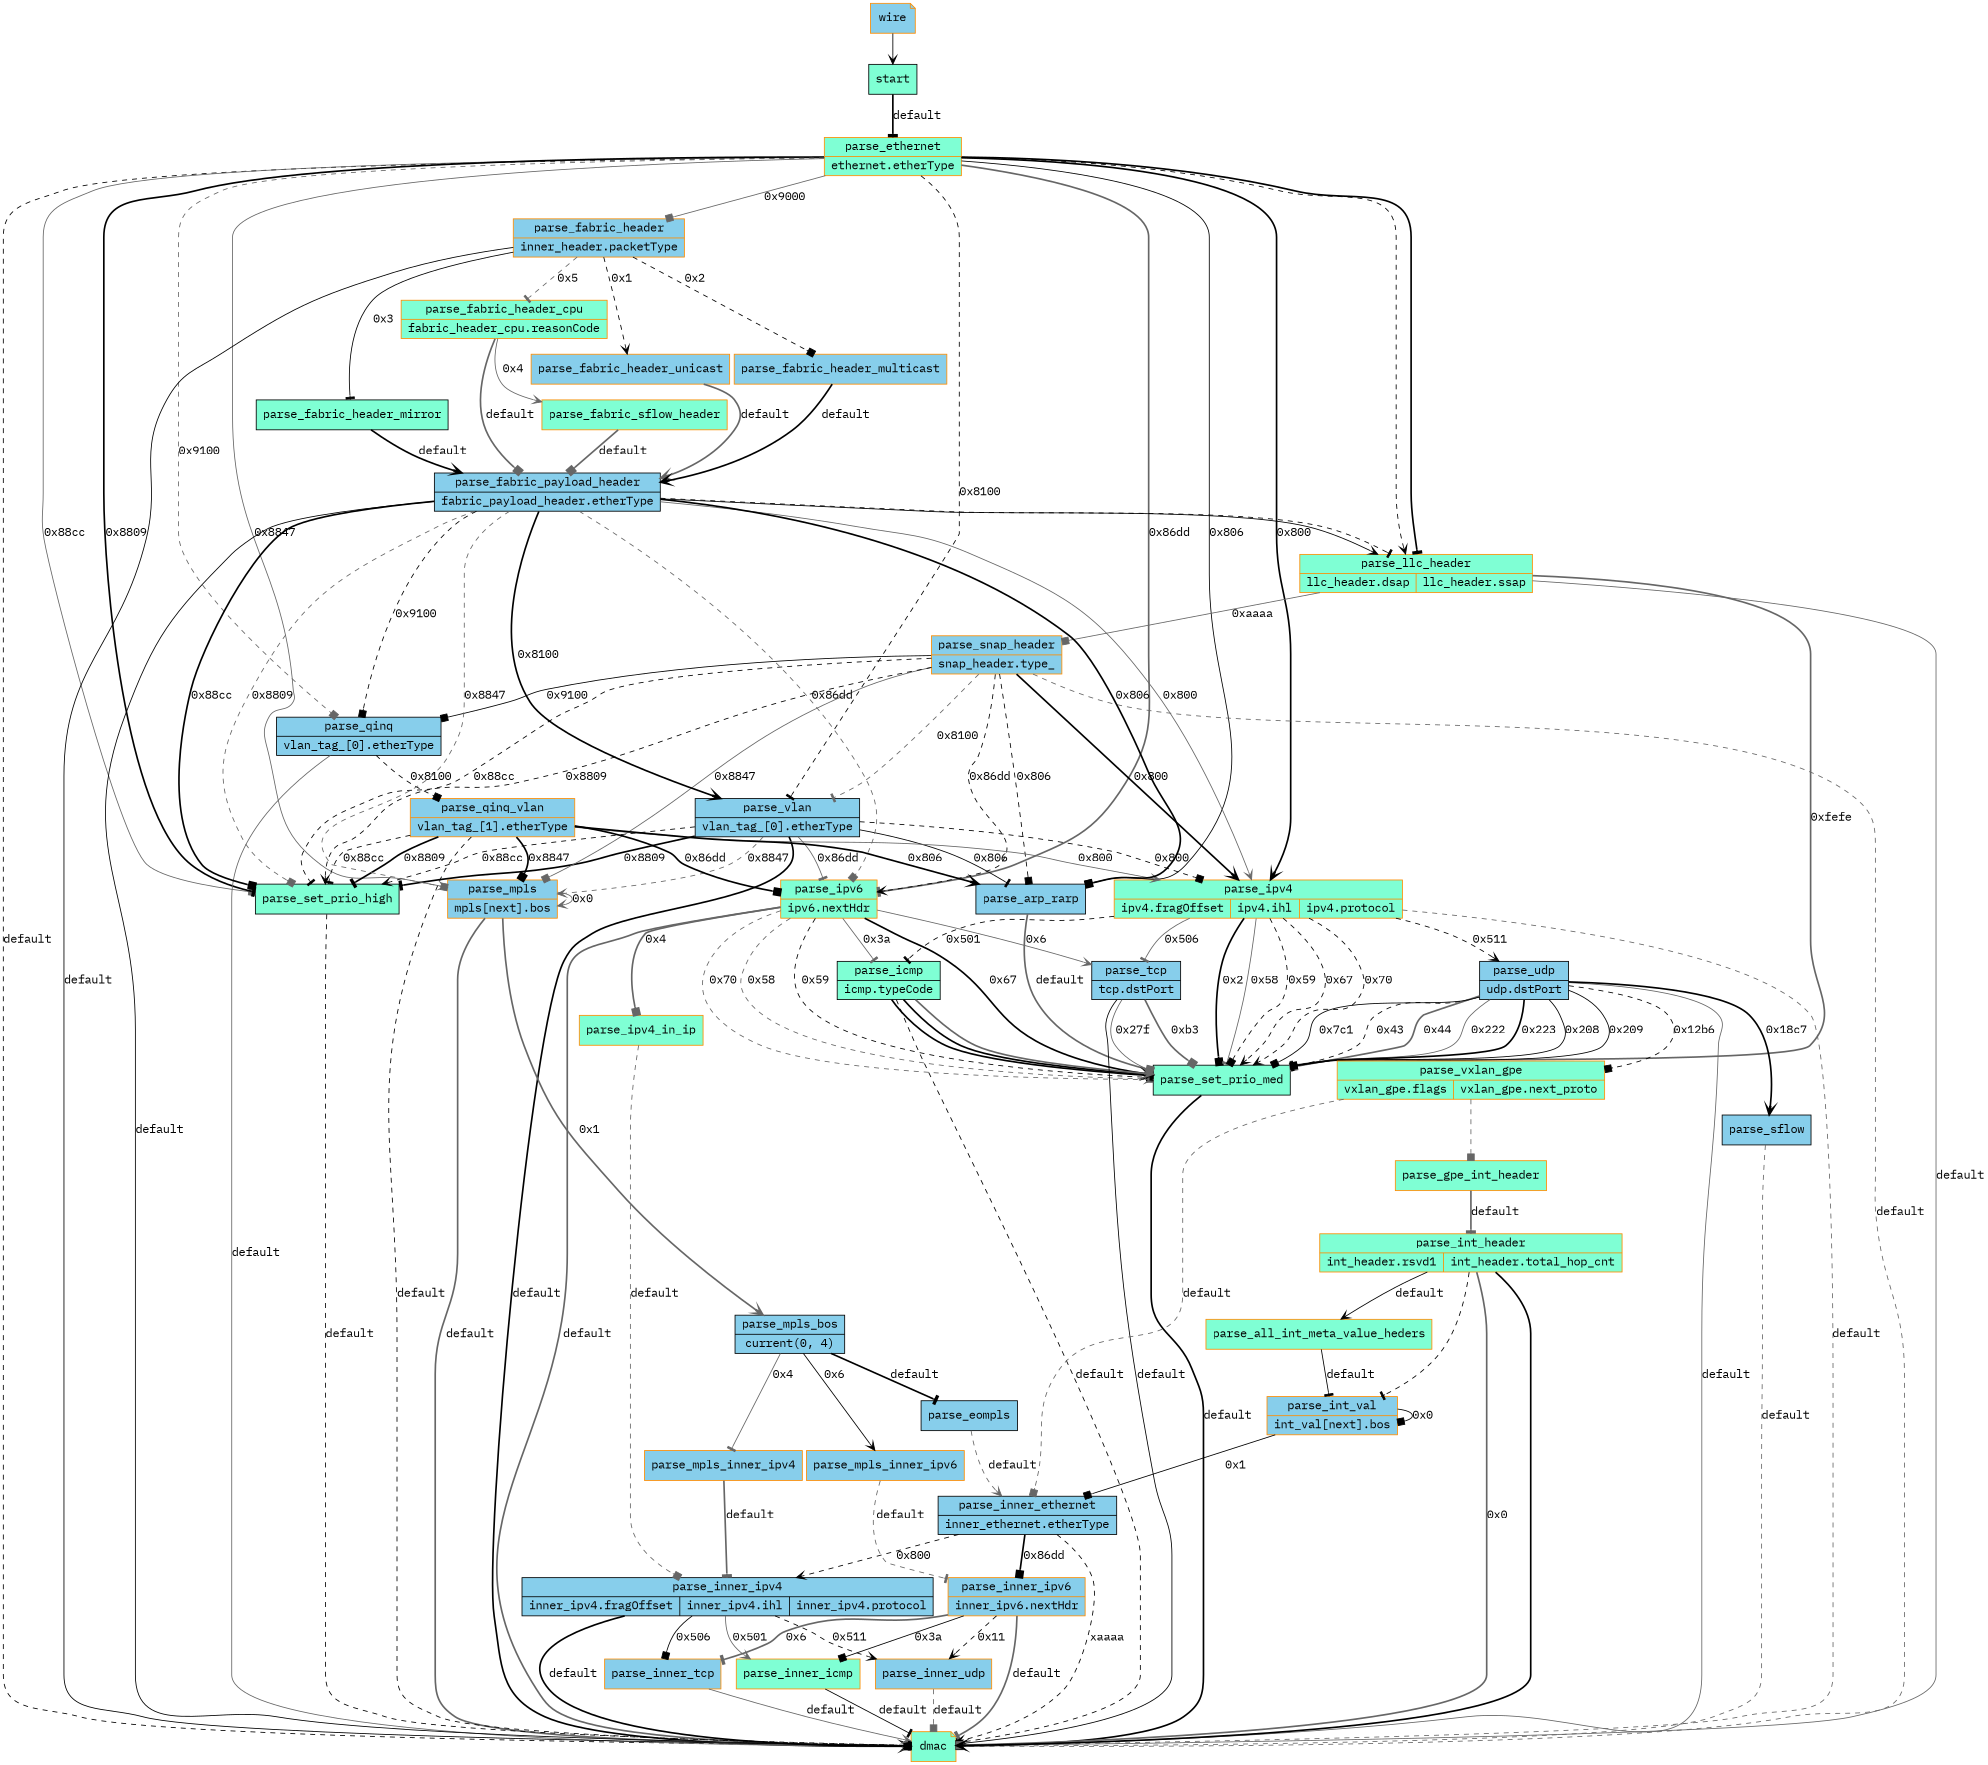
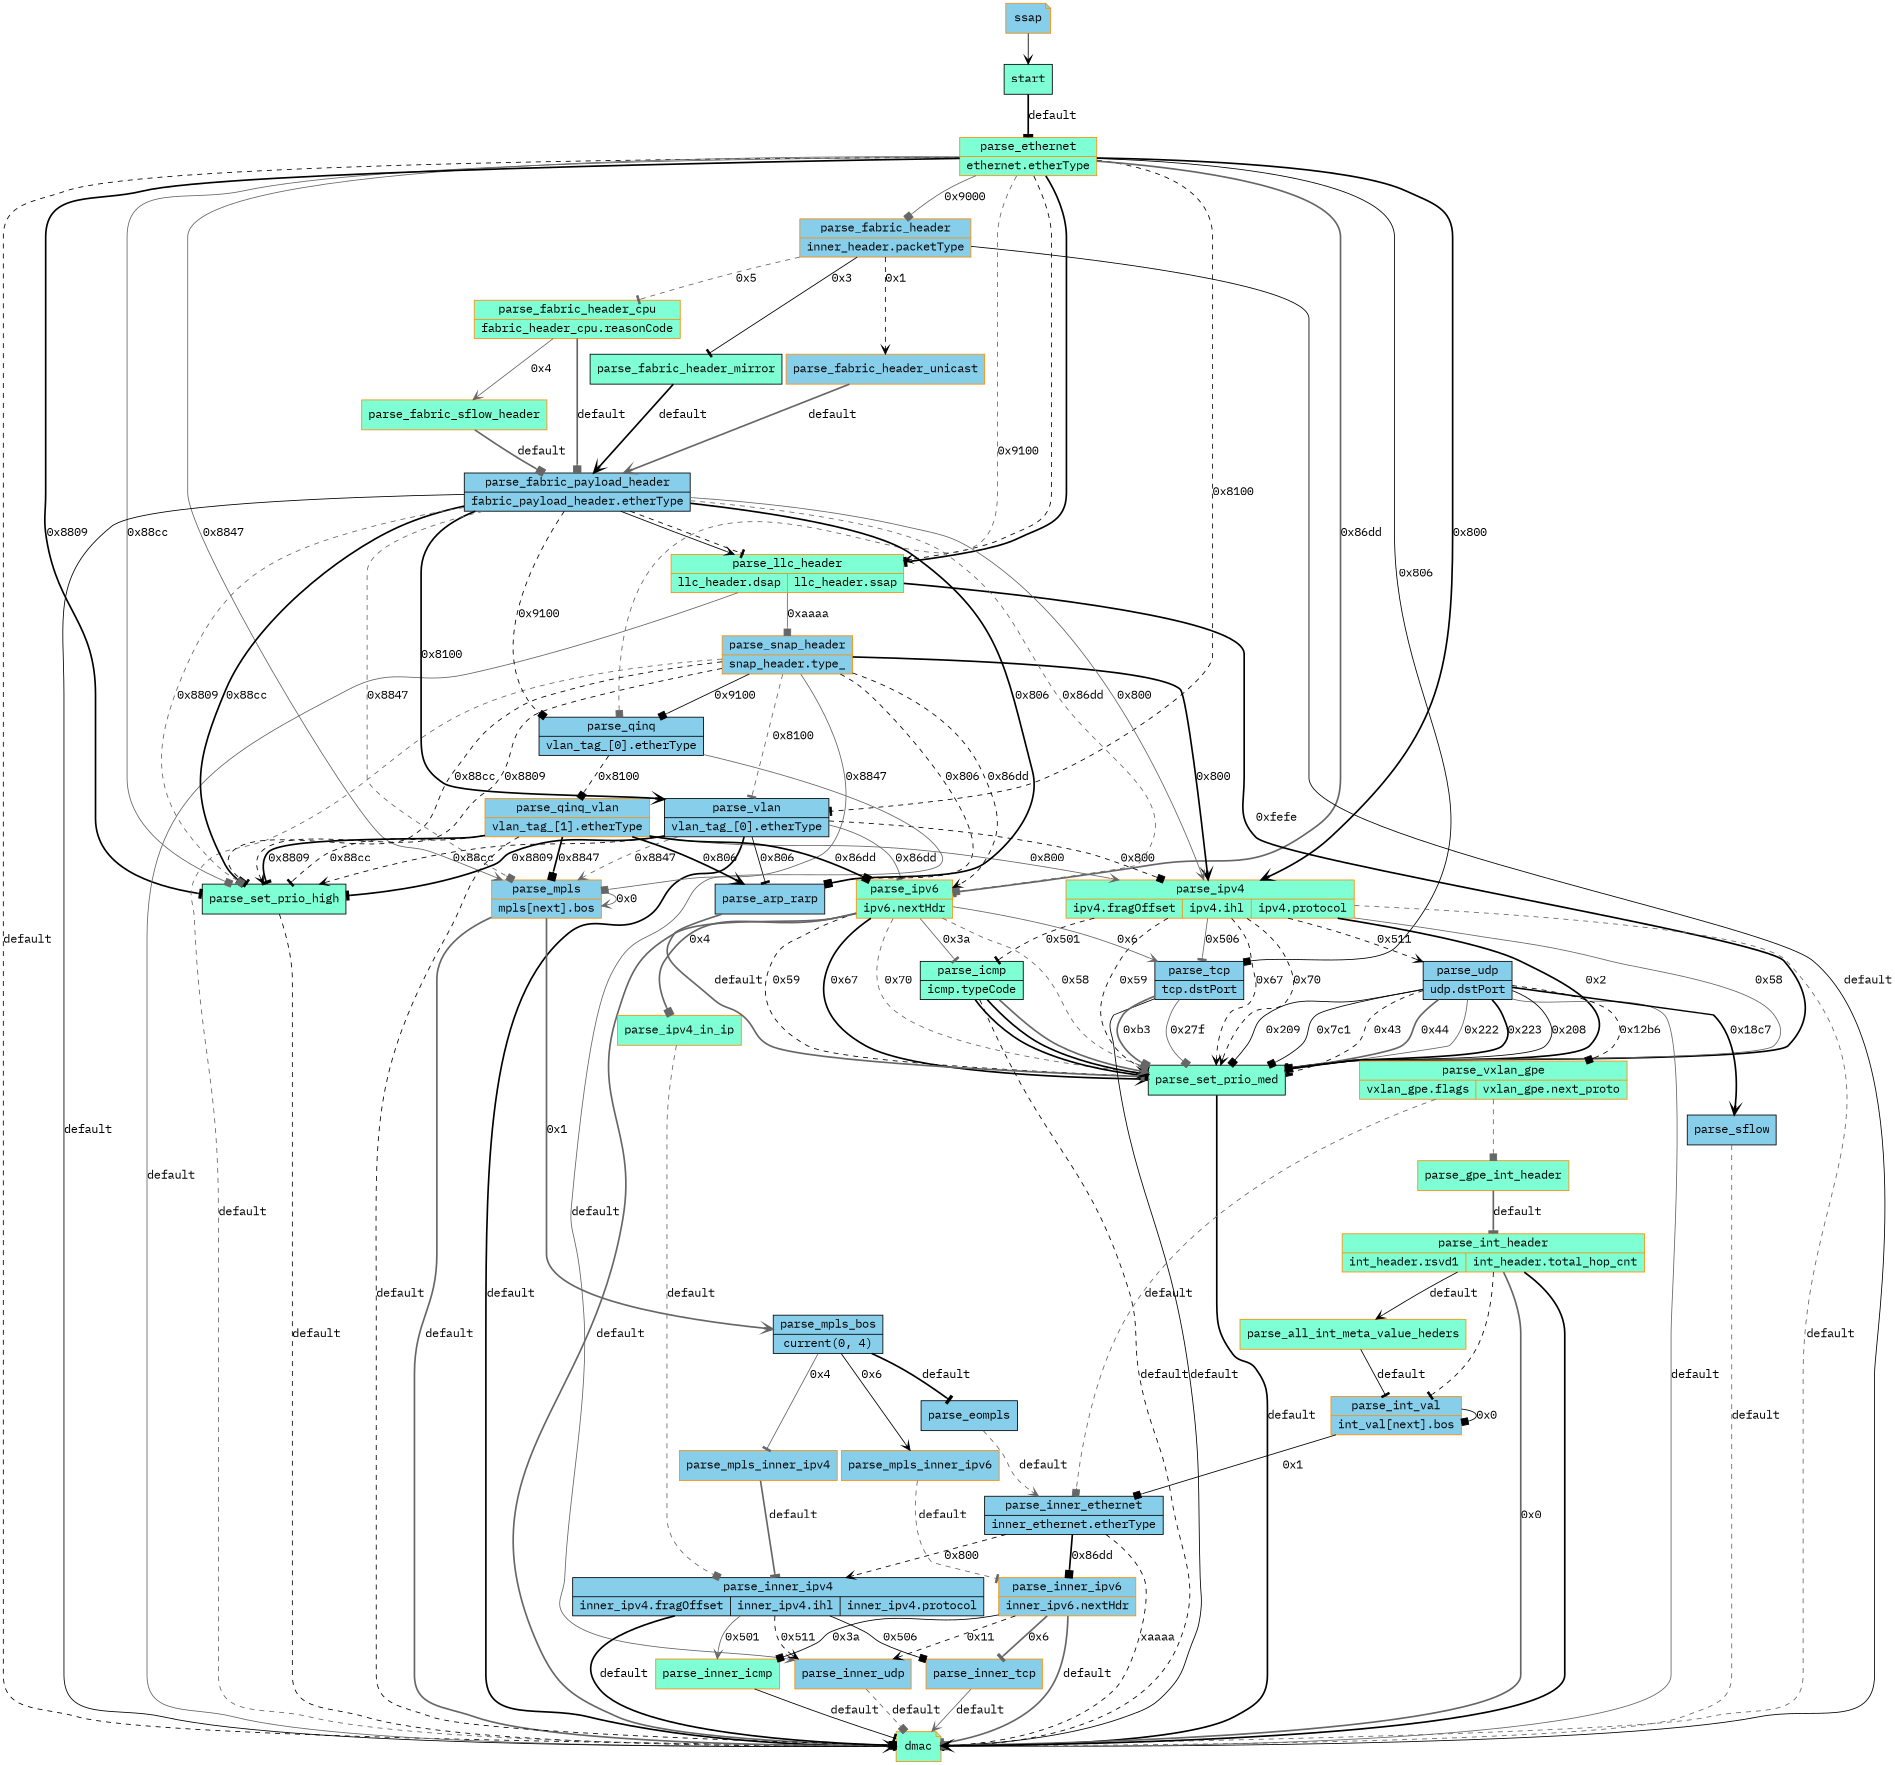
node "wire": label "wire" -> "ssap"
node "parse_fabric_header_multicast": removed
edge "parse_ethernet" -> "parse_arp_rarp": now "parse_ethernet" -> "parse_tcp"
edge "parse_llc_header" -> "parse_set_prio_med": color gray40 -> black
edge "parse_qinq" -> "dmac": now "parse_qinq" -> "parse_inner_udp"
